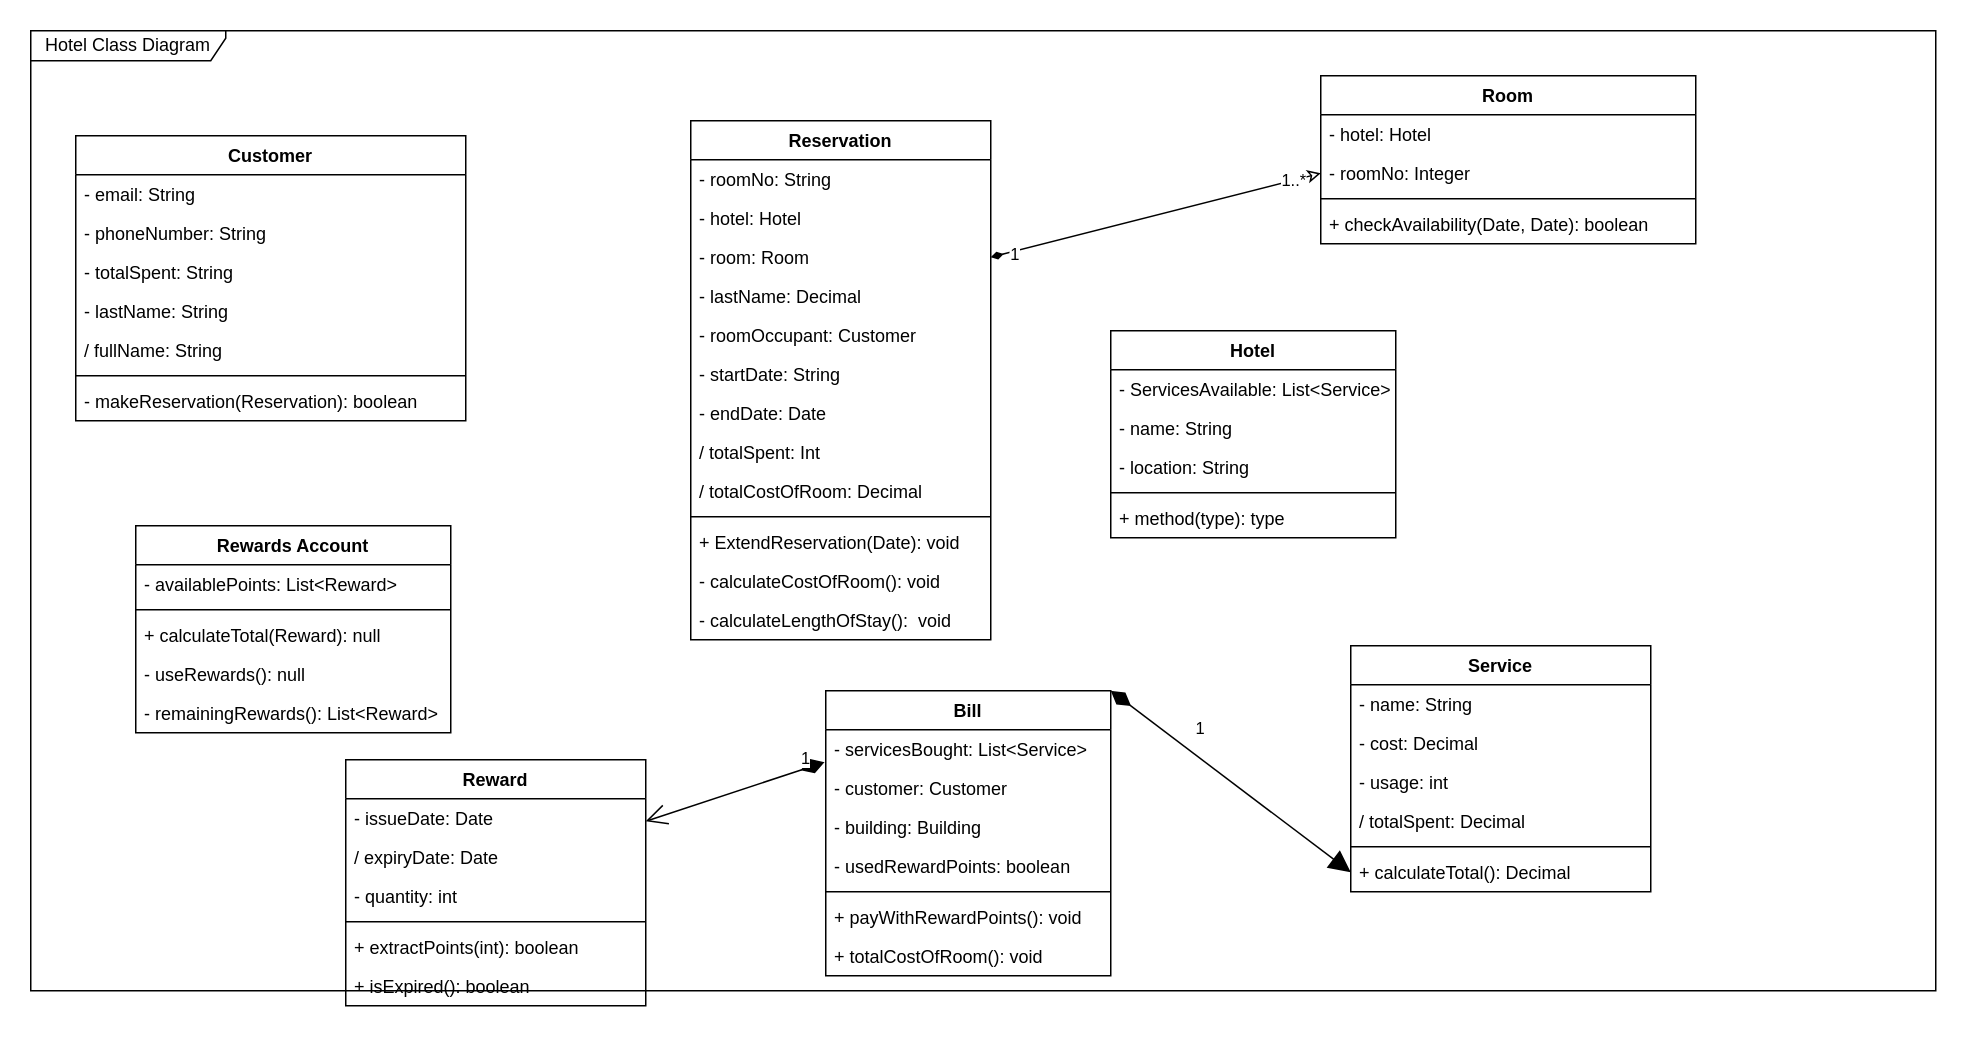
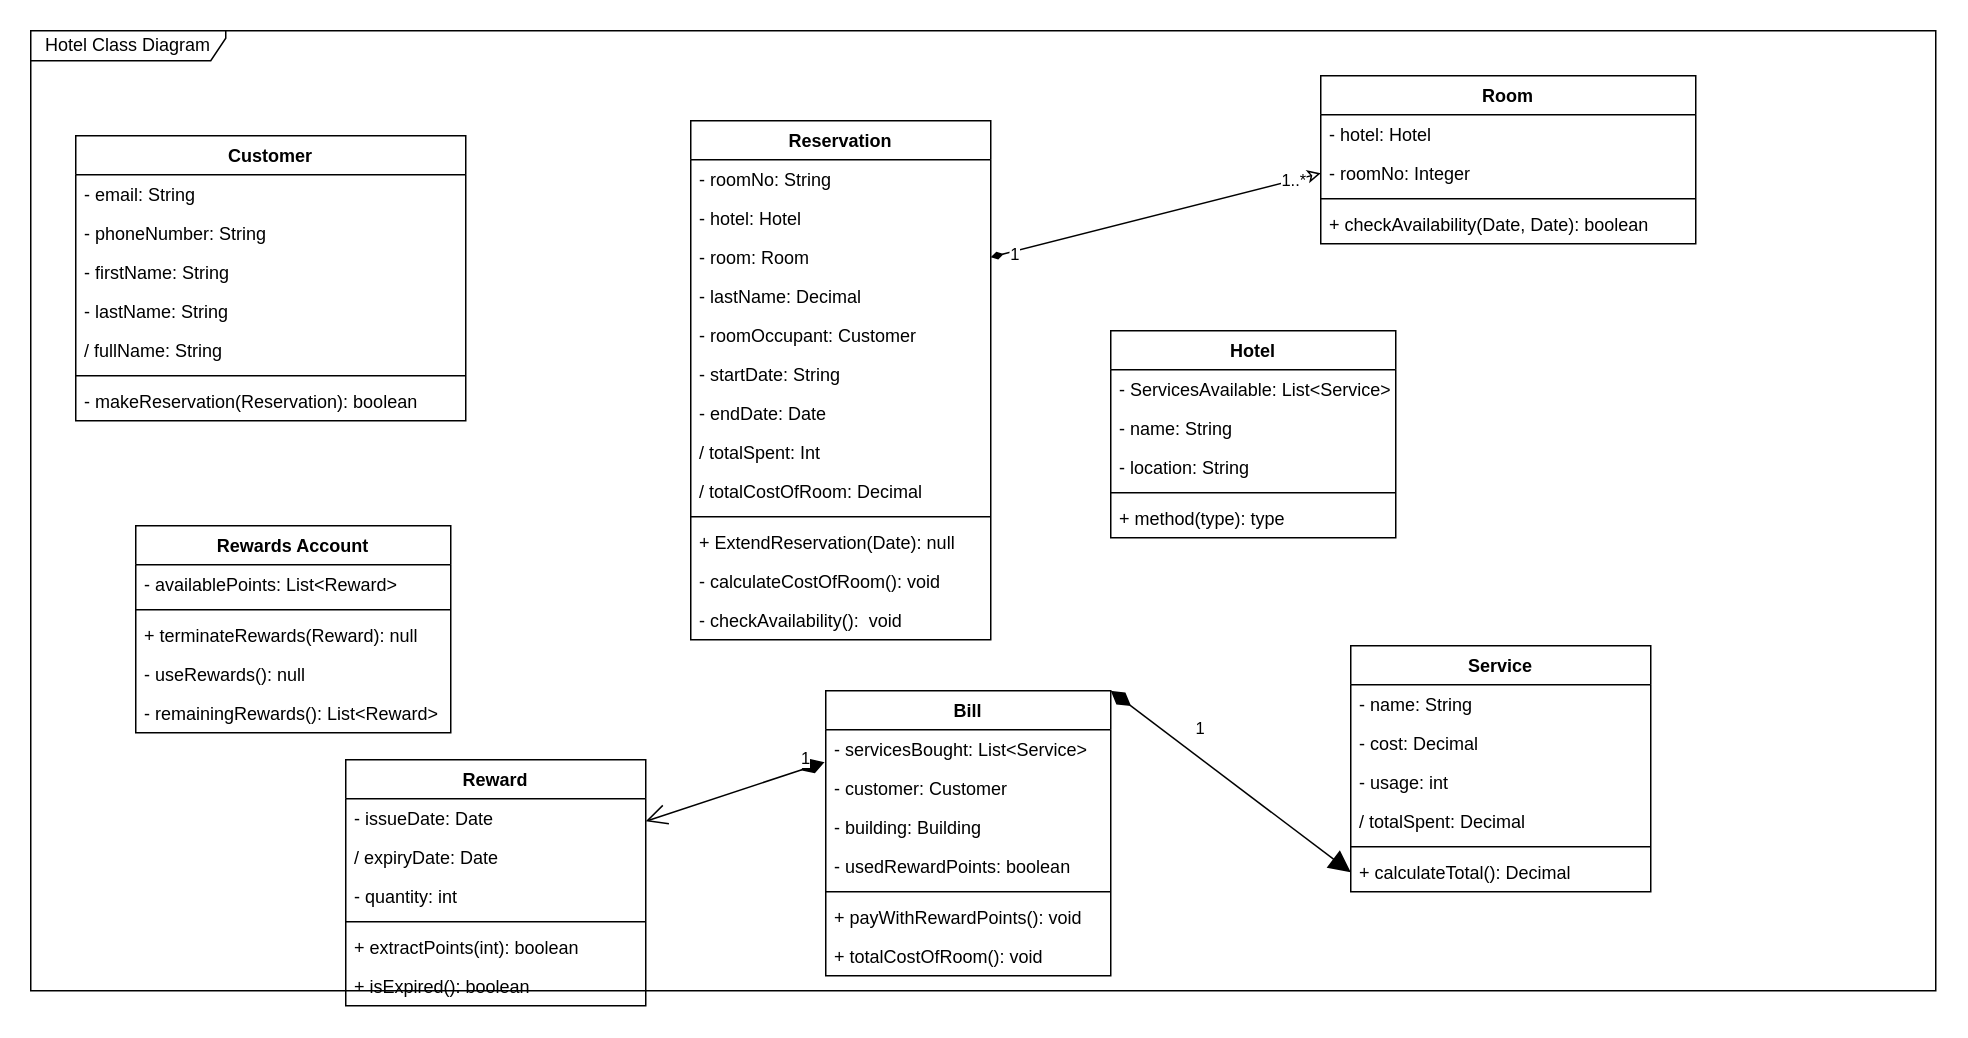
node "- totalSpent: String": label "- totalSpent: String" -> "- firstName: String"
node "+ ExtendReservation(Date): void": label "+ ExtendReservation(Date): void" -> "+ ExtendReservation(Date): null"
node "- calculateLengthOfStay(): void": label "- calculateLengthOfStay(): void" -> "- checkAvailability(): void"
node "+ calculateTotal(Reward): null": label "+ calculateTotal(Reward): null" -> "+ terminateRewards(Reward): null"
